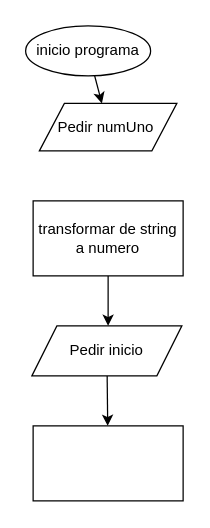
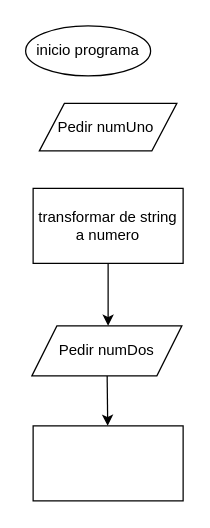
edge "inicio programa" -> "Pedir numUno": removed
node "transformar de string a numero": moved (108, 238) -> (108, 226)
node "Pedir inicio": label "Pedir inicio" -> "Pedir numDos"
